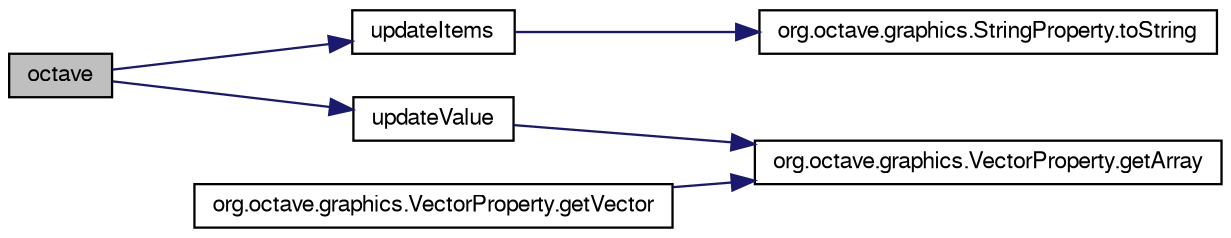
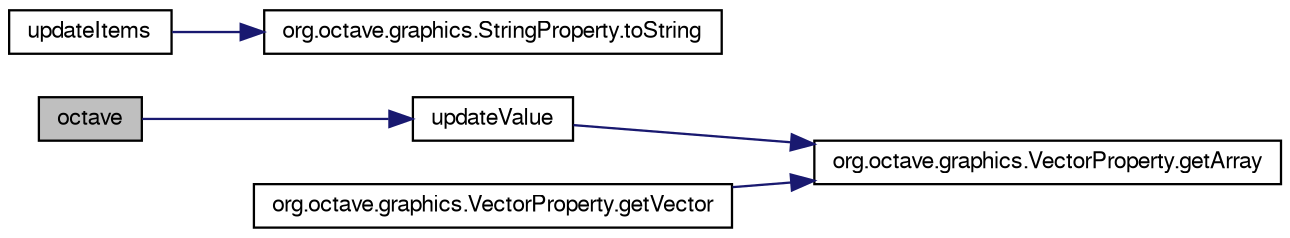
edge "octave" -> "updateItems": removed
